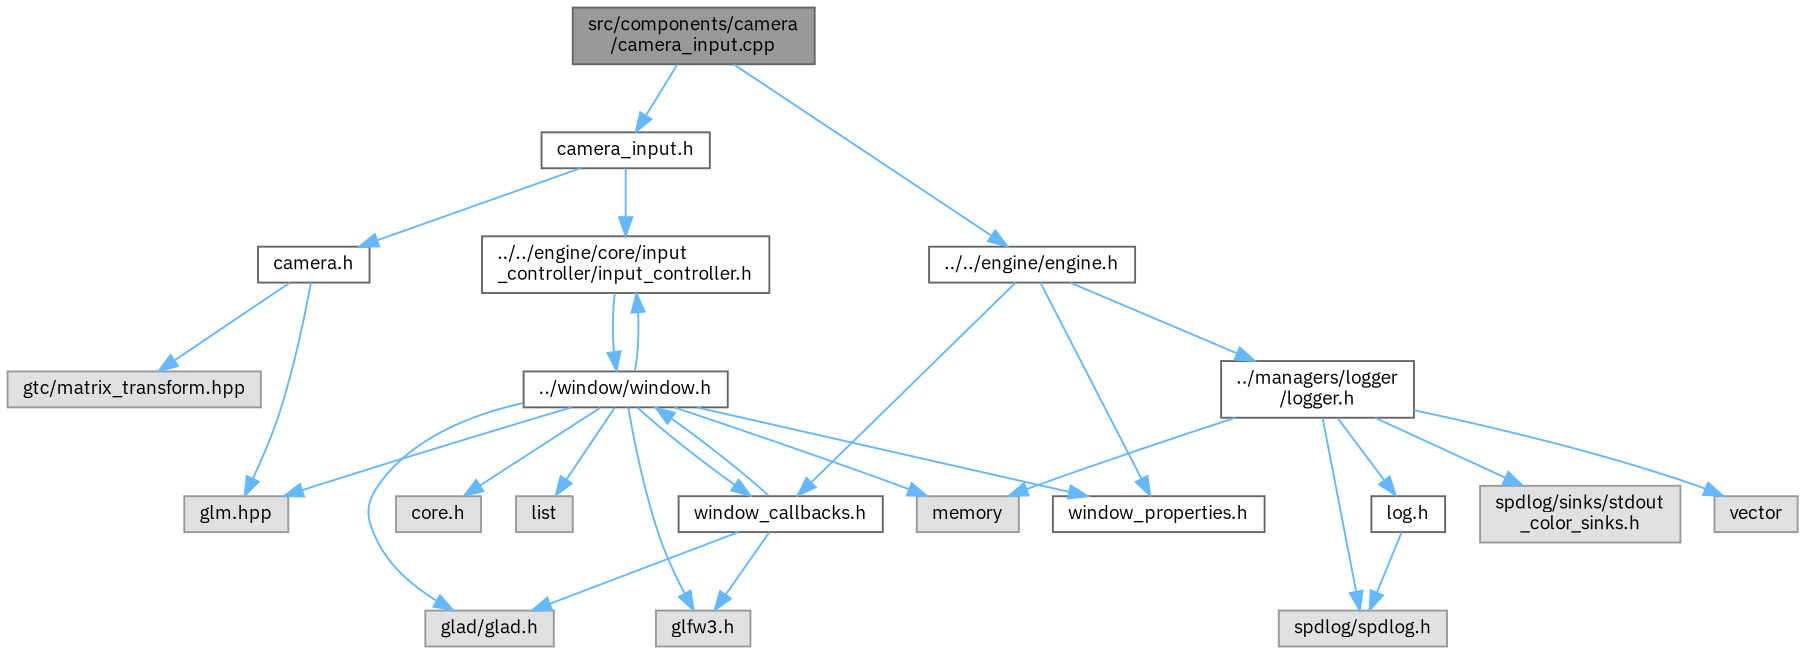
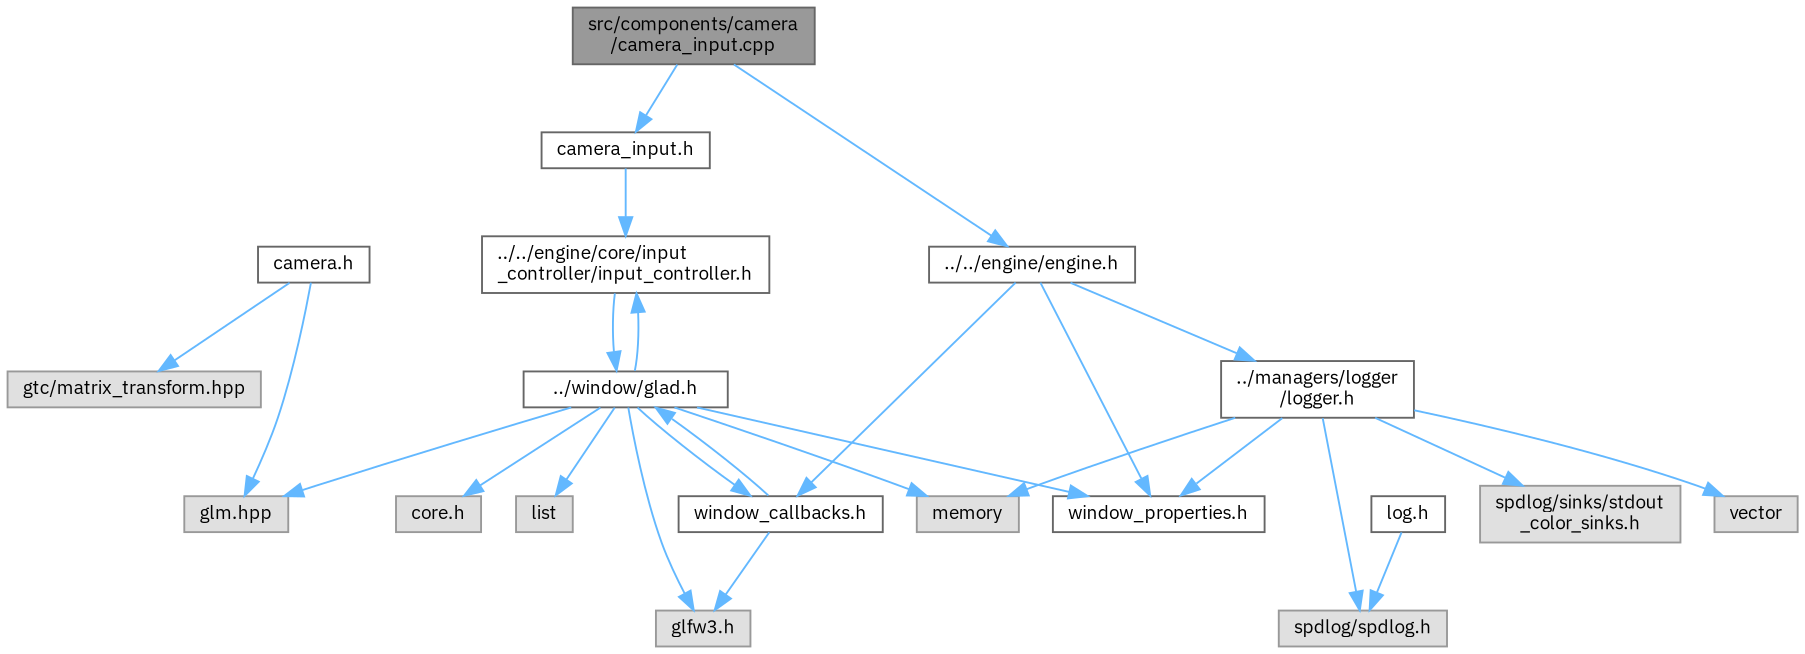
edge "camera_input.h" -> "camera.h": removed
node "../window/window.h": label "../window/window.h" -> "../window/glad.h"
edge "../managers/logger /logger.h" -> "log.h": now "../managers/logger /logger.h" -> "window_properties.h"
node "glad/glad.h": removed
